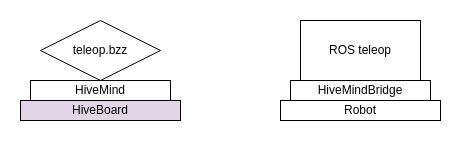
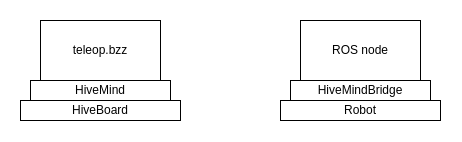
node "teleop.bzz": shape diamond -> rectangle
node "ROS teleop": label "ROS teleop" -> "ROS node"
node "HiveBoard": fillcolor #e1d5e7 -> #ffffff
